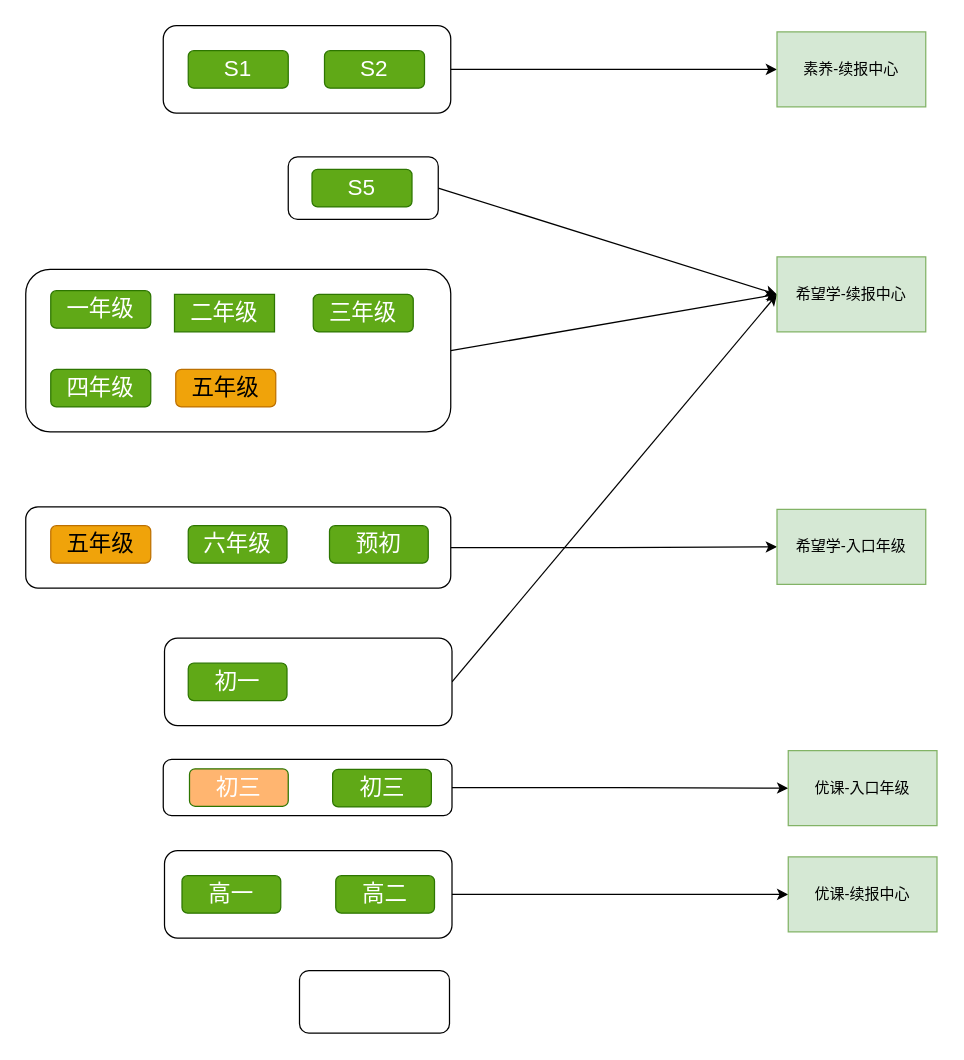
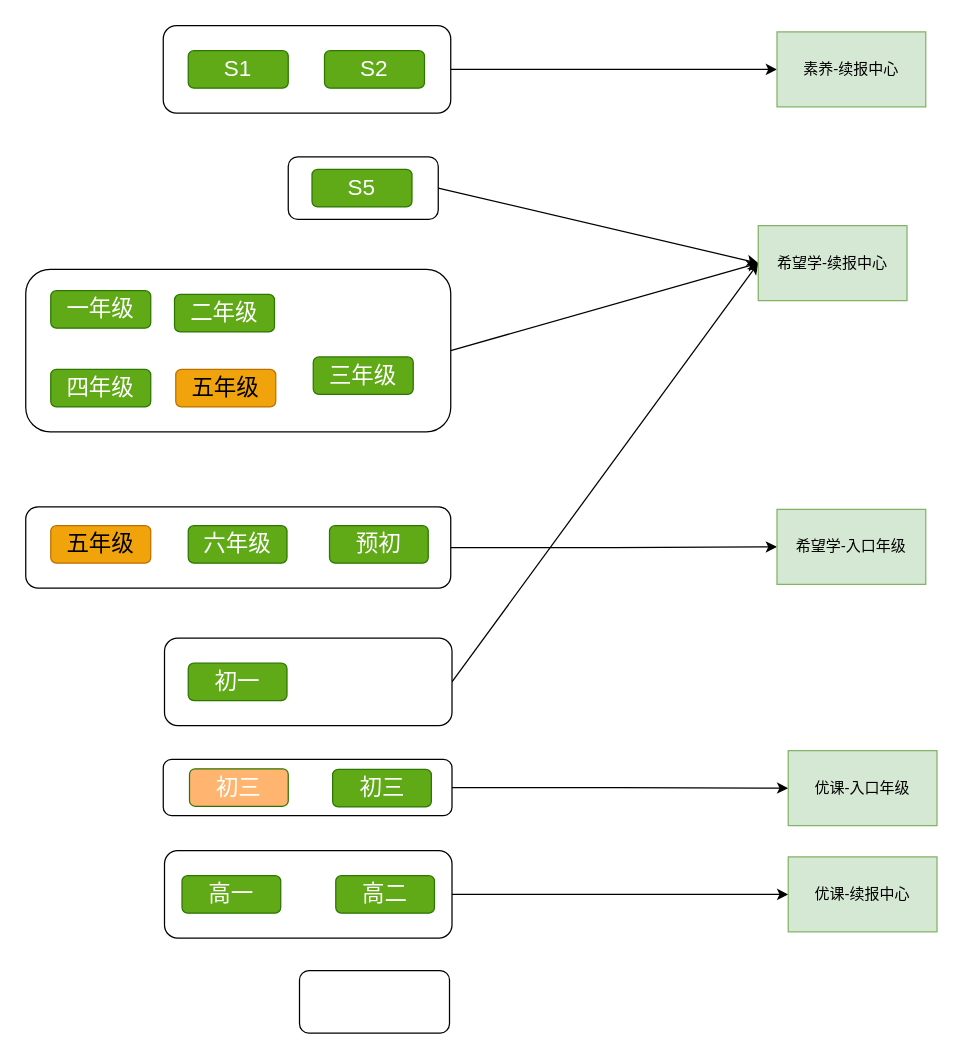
node "希望学-续报中心": moved (851, 294) -> (833, 263)
node "二年级": shape rectangle -> rounded rectangle
node "三年级": moved (363, 313) -> (363, 376)
